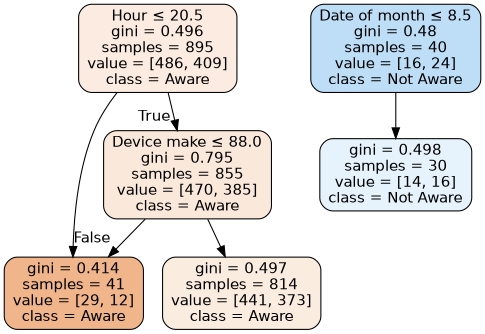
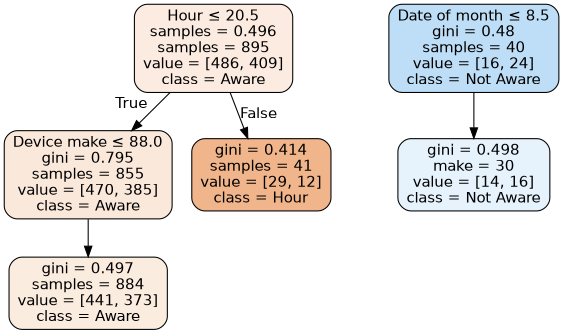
node "Hour ≤ 20.5": text "gini = 0.496" -> "samples = 0.496"
node "gini = 0.498": text "samples = 30" -> "make = 30"
edge "Device make ≤ 88.0" -> "gini = 0.414": removed
node "gini = 0.497": text "samples = 814" -> "samples = 884"
node "gini = 0.414": text "class = Aware" -> "class = Hour"
